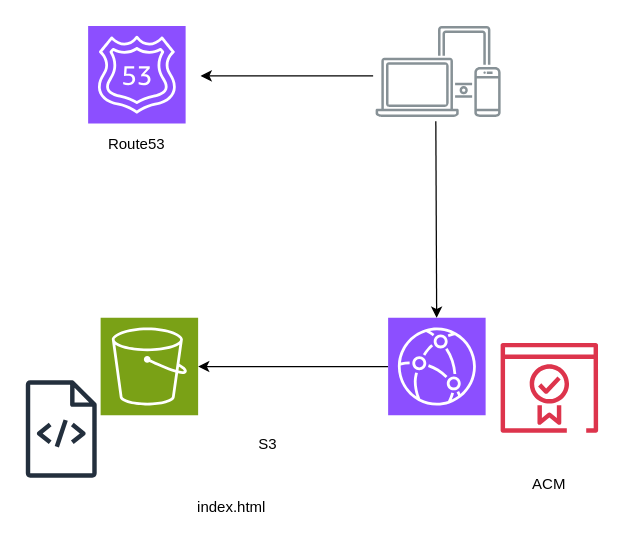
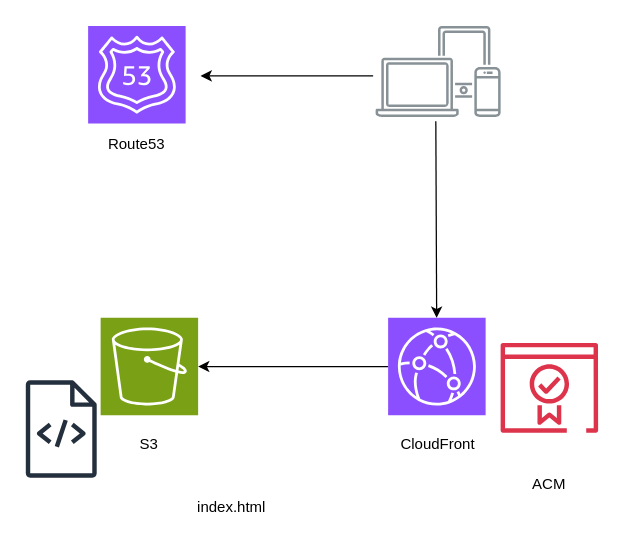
node "S3": moved (268, 444) -> (149, 444)
node "CloudFront": added
